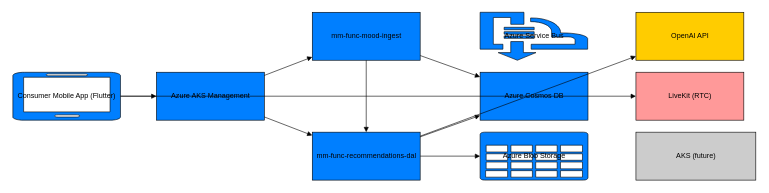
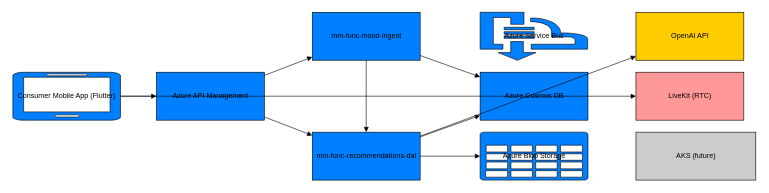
node "Azure AKS Management": label "Azure AKS Management" -> "Azure API Management"
